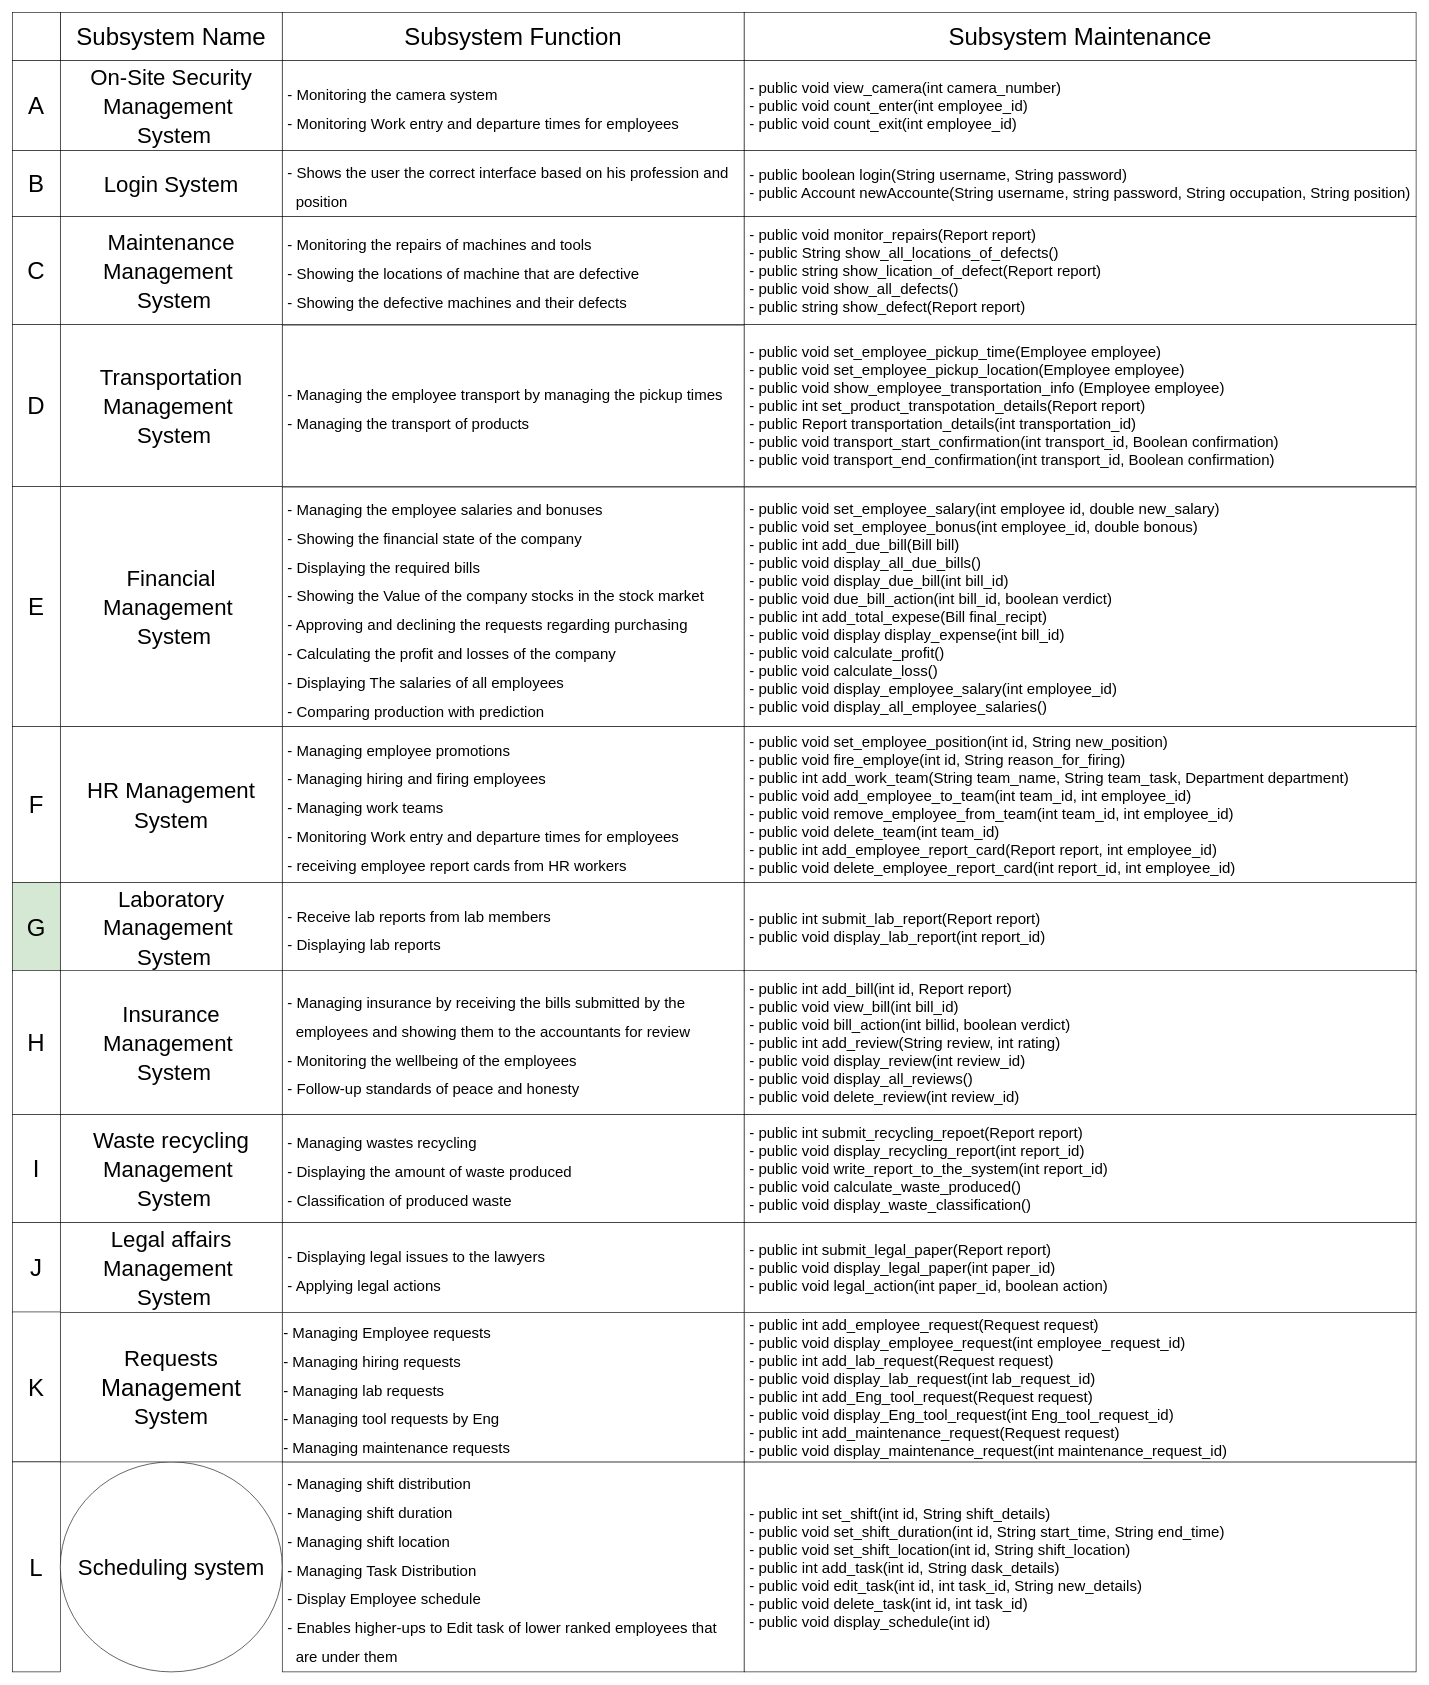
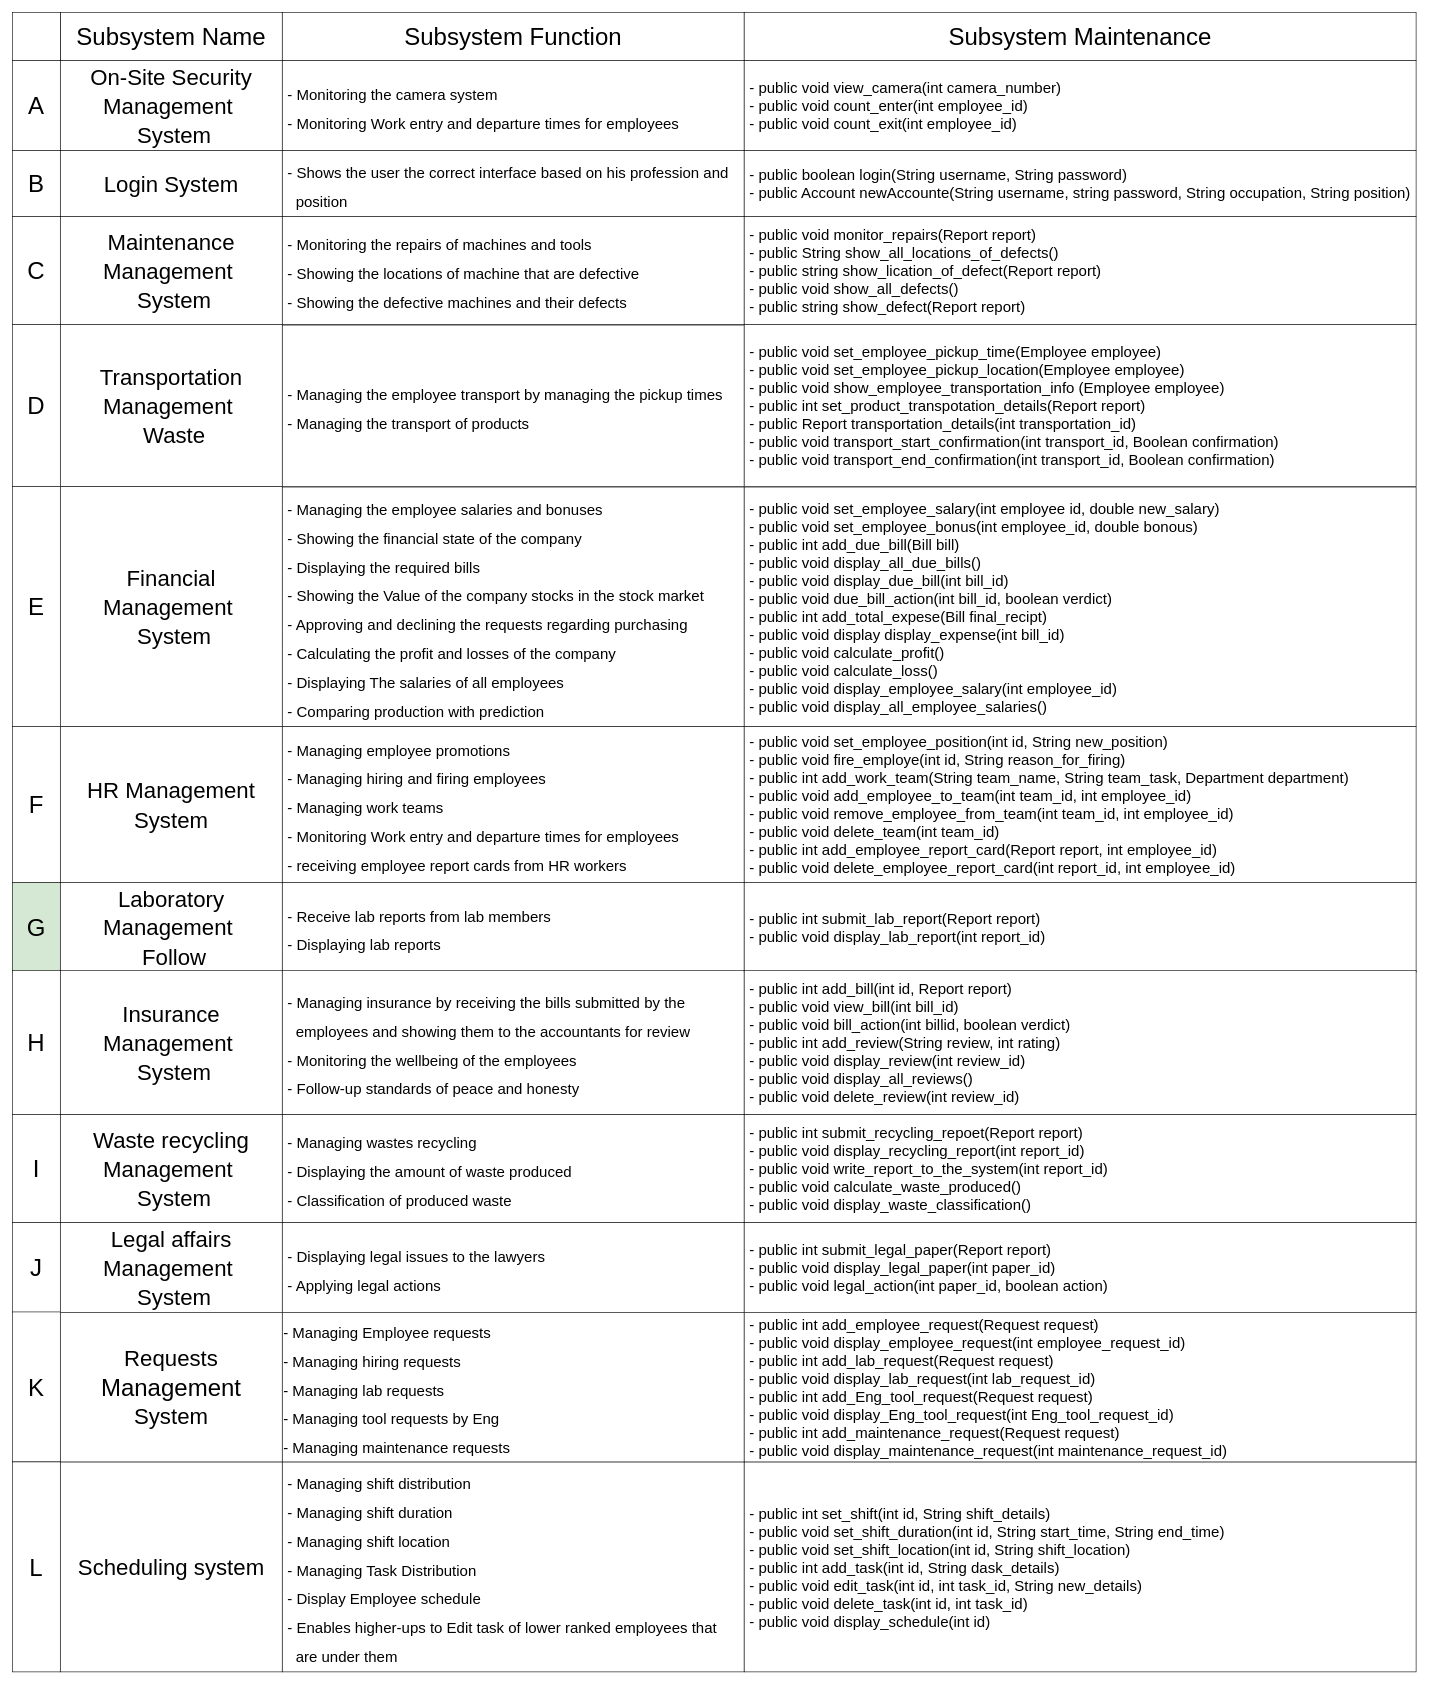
node "Transportation Management System": label "Transportation Management System" -> "Transportation Management Waste"
node "Laboratory Management System": label "Laboratory Management System" -> "Laboratory Management Follow"
node "Scheduling system": shape ellipse -> rectangle
